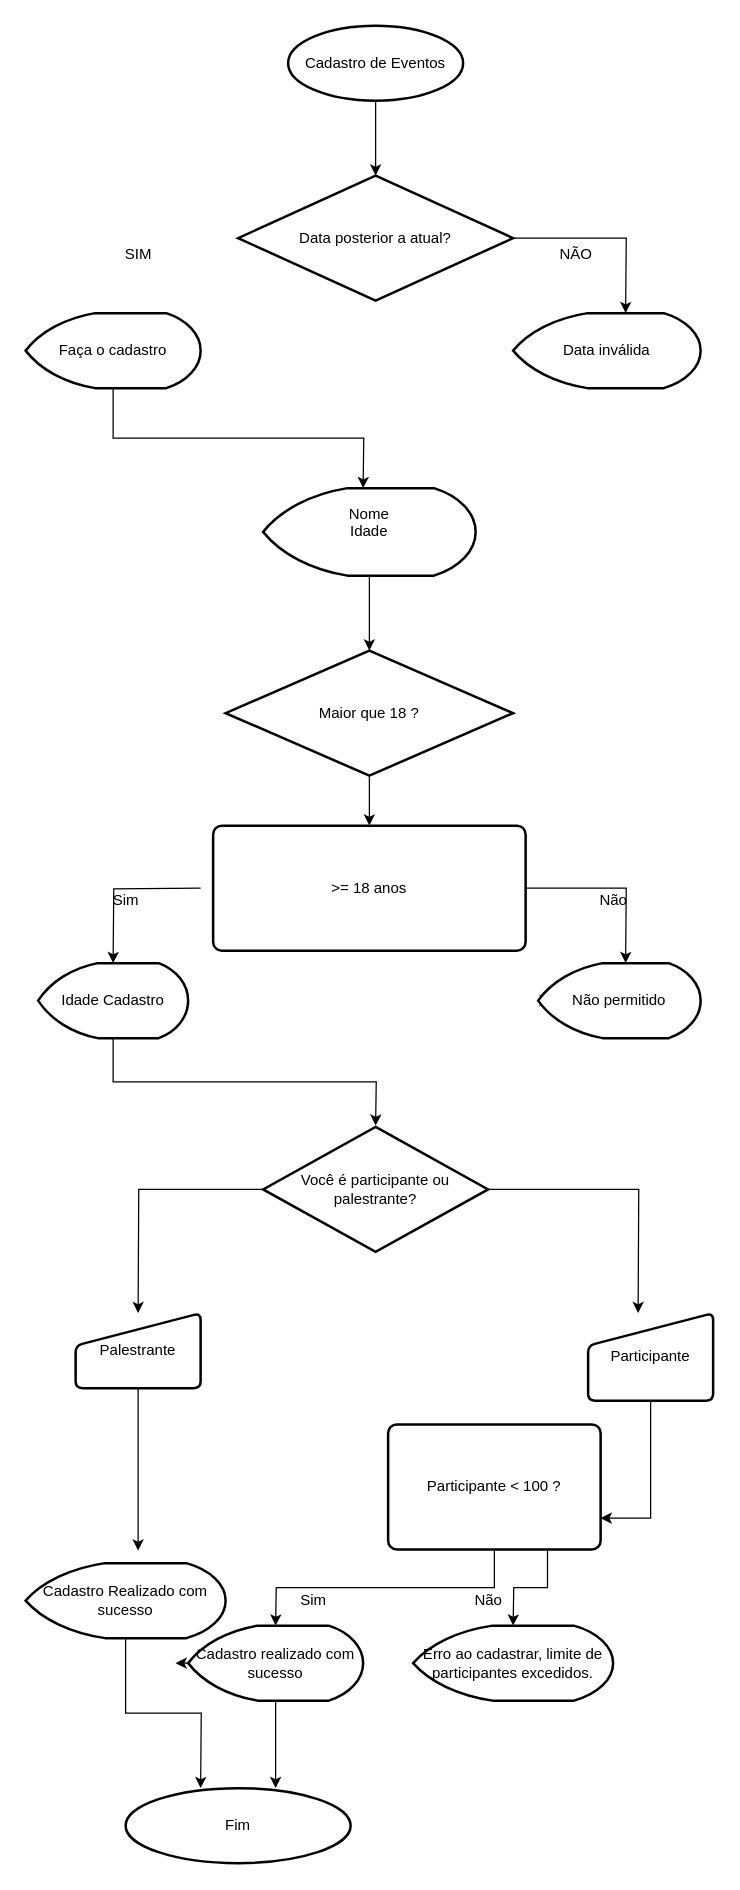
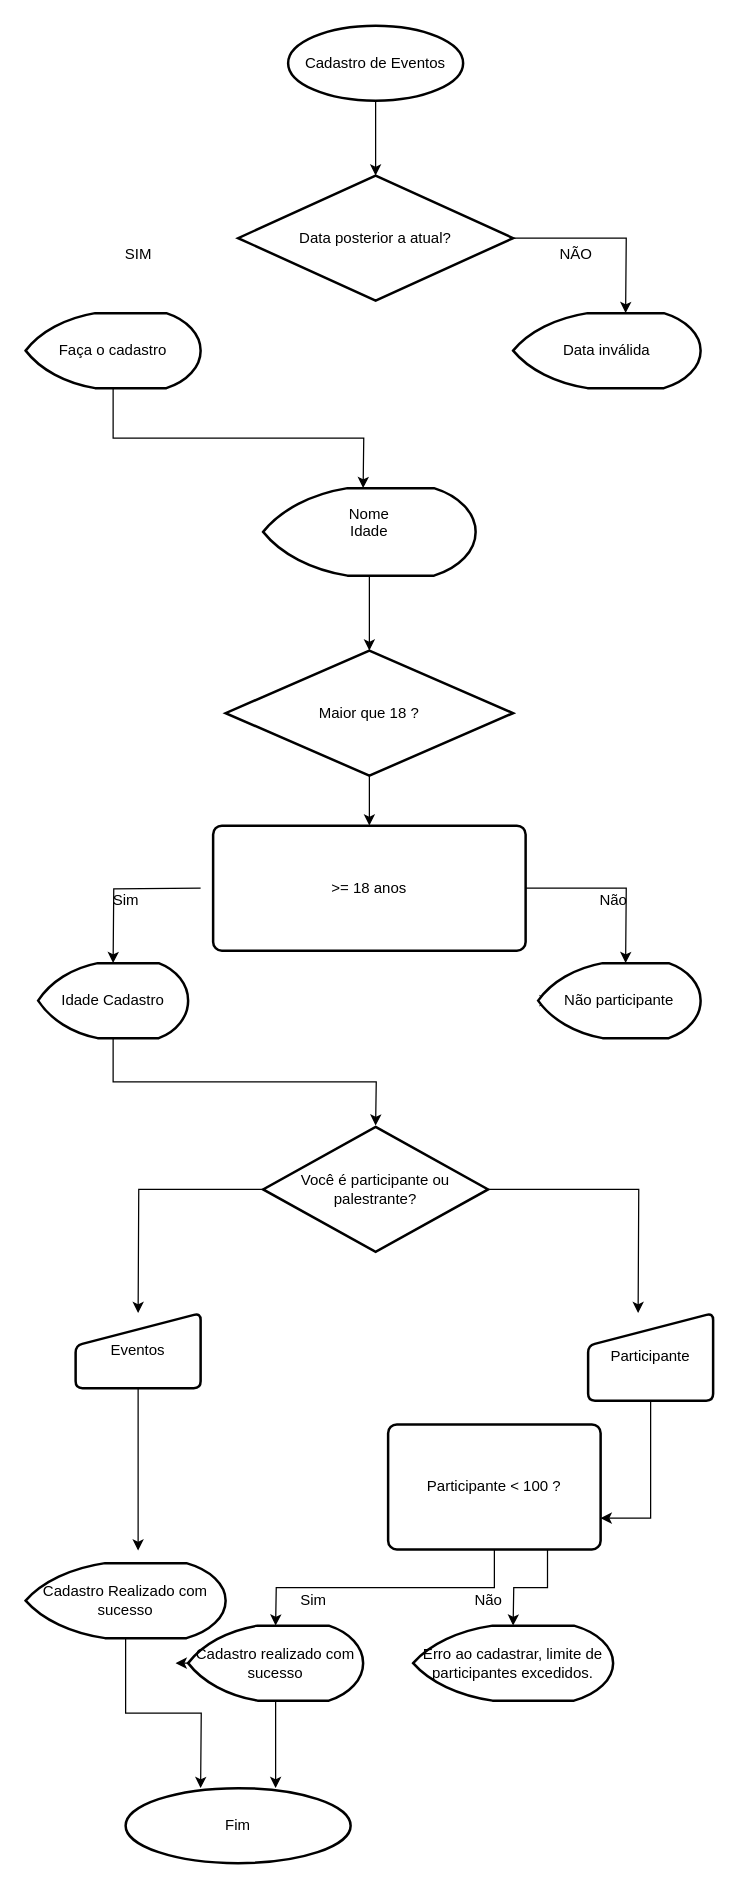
node "Não permitido": label "Não permitido" -> "Não participante"
node "Palestrante": label "Palestrante" -> "Eventos"
